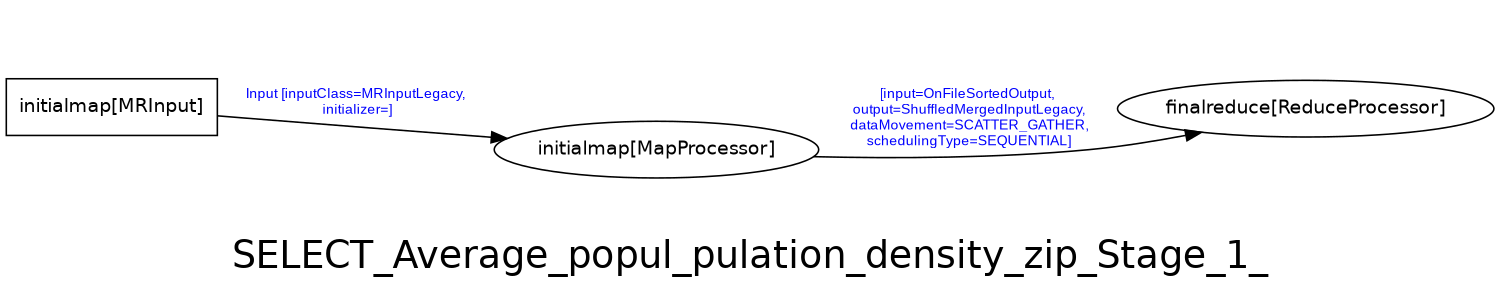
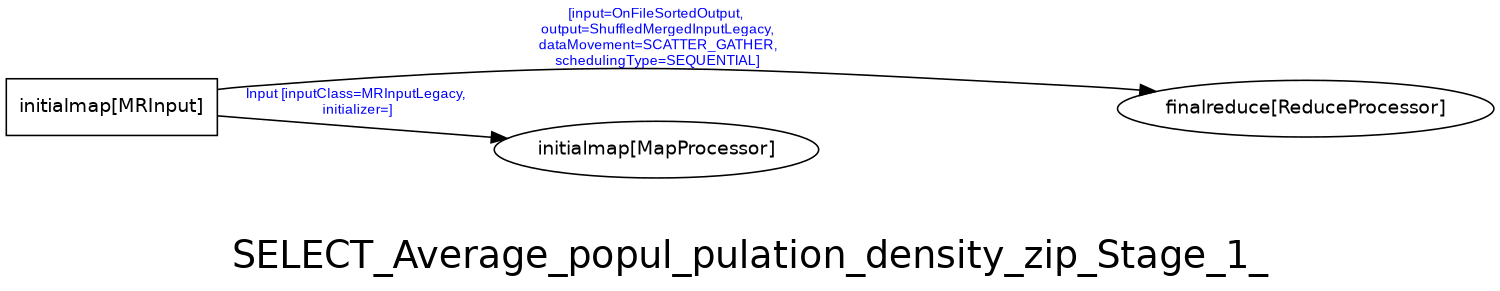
edge "initialmap[MapProcessor]" -> "finalreduce[ReduceProcessor]": now "initialmap[MRInput]" -> "finalreduce[ReduceProcessor]"
